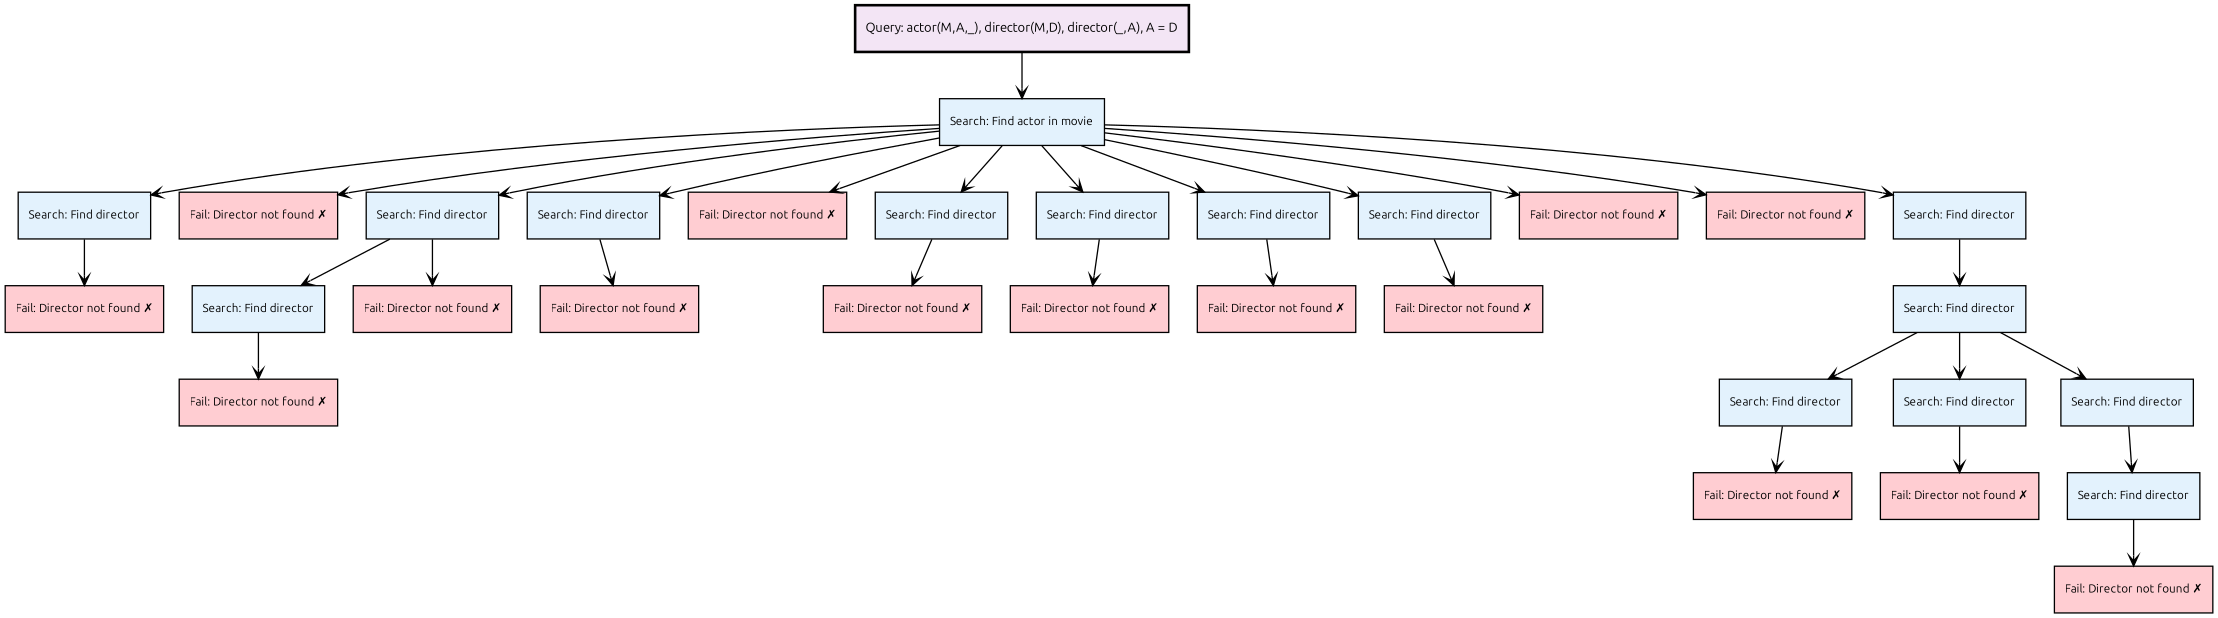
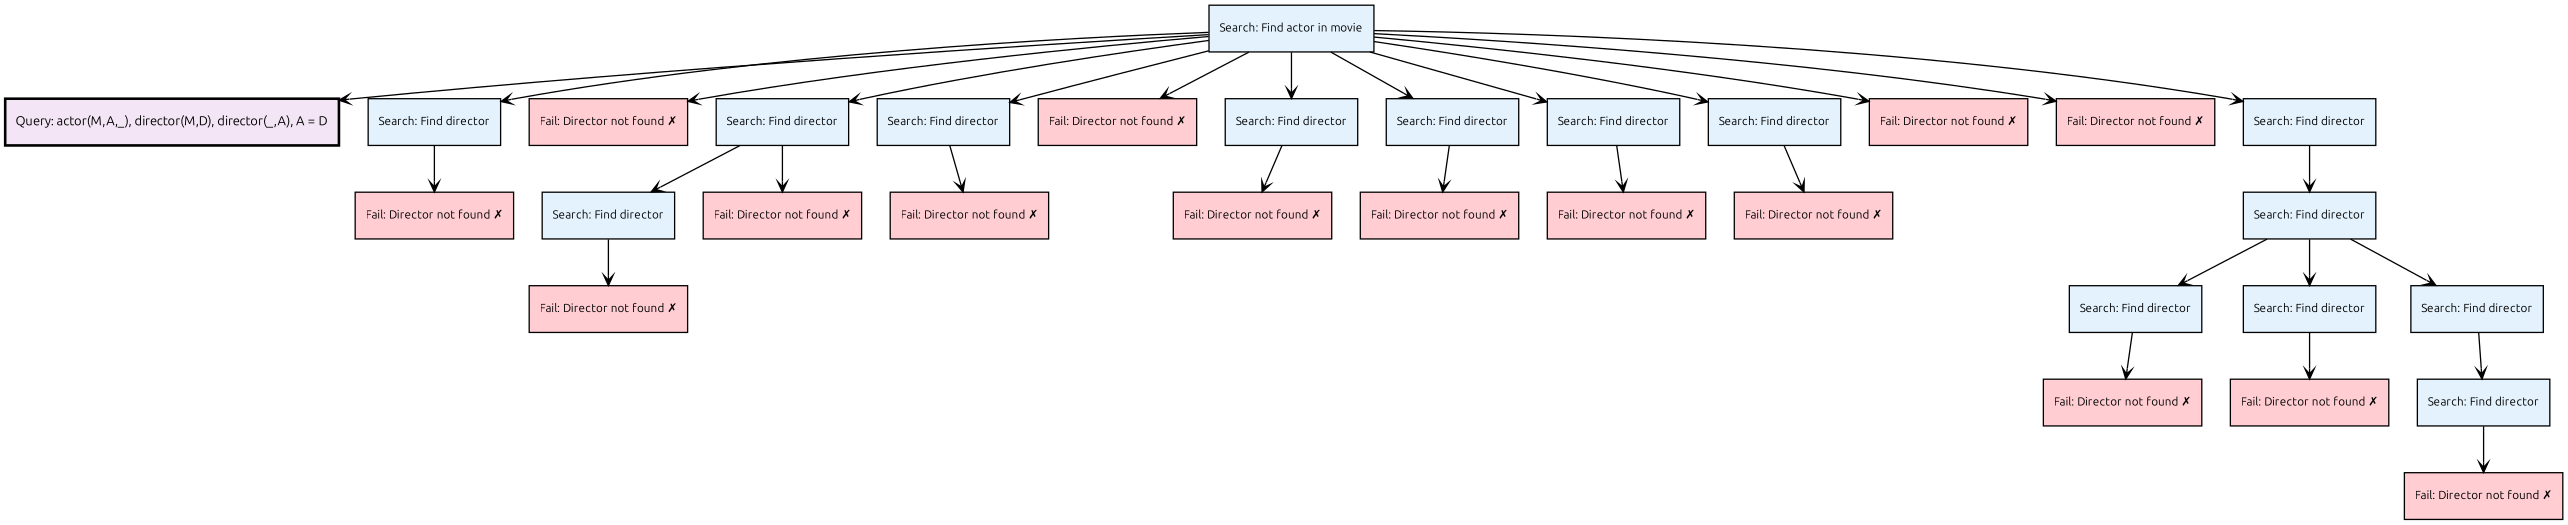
edge "Query: actor(M,A,_), director(M,D), director(_,A), A = D" -> "Search: Find actor in movie": reversed
